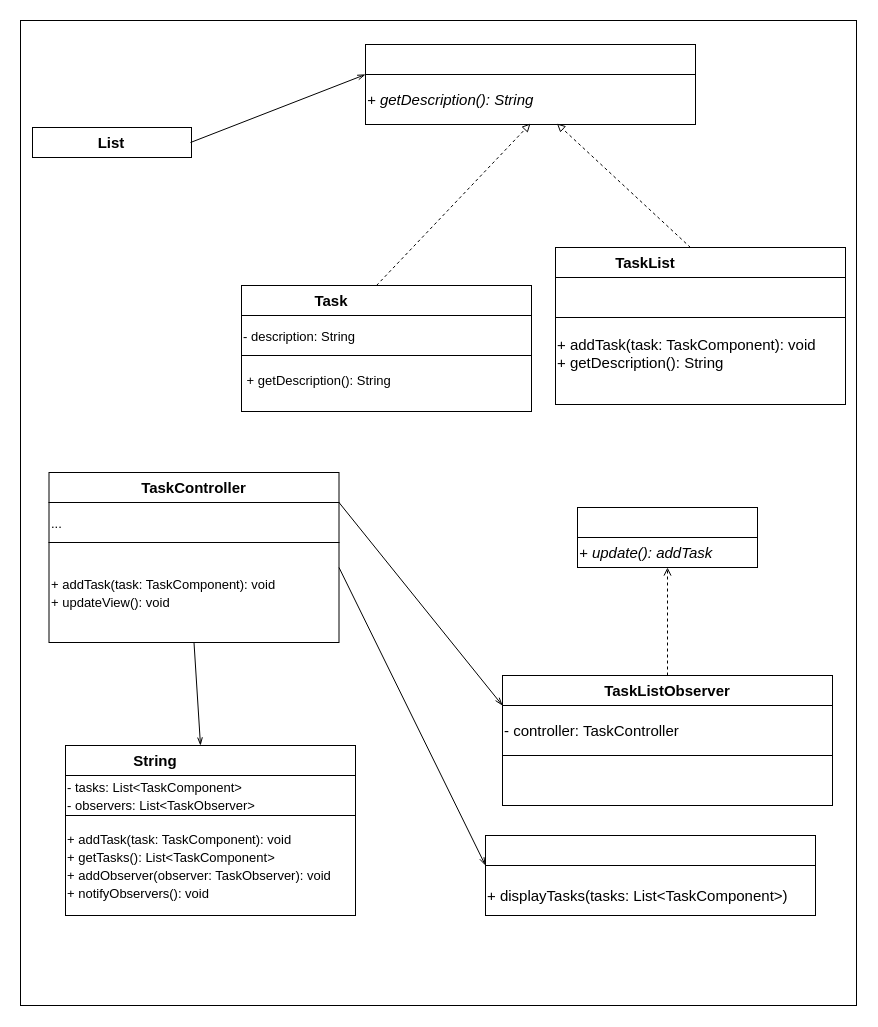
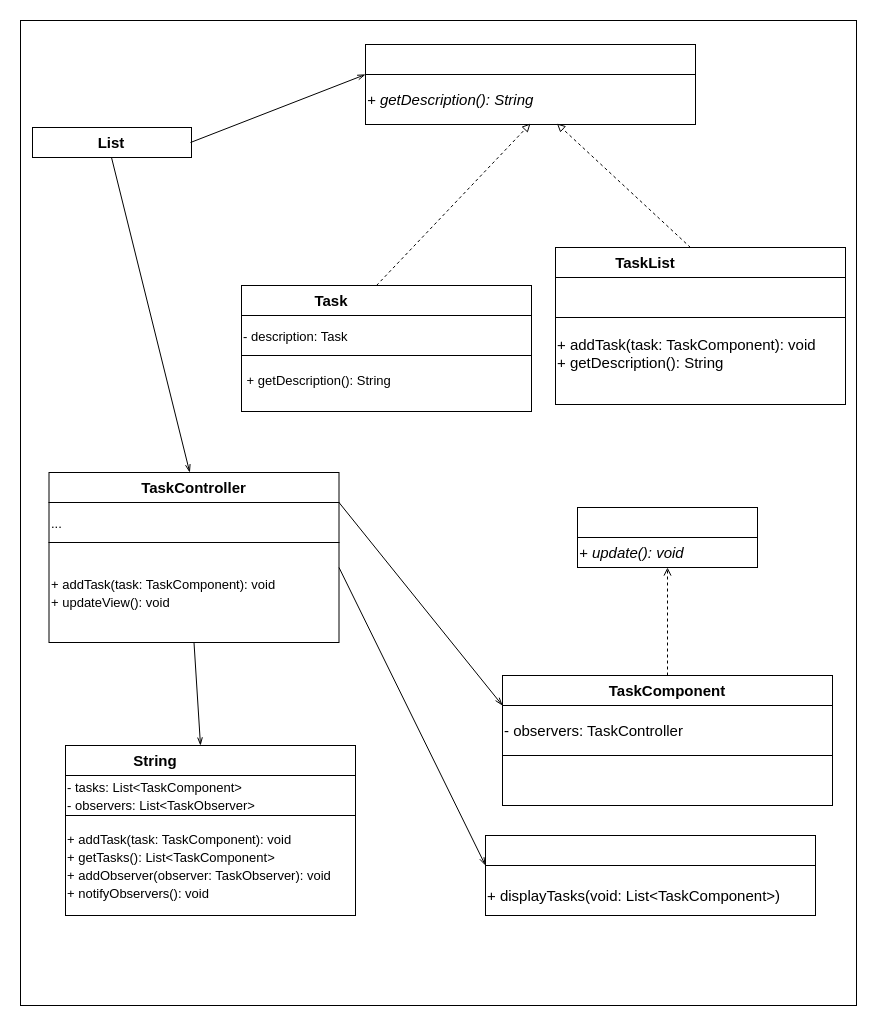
edge "List" -> "TaskController": added
node "- description: String": label "- description: String" -> "- description: Task"
node "+ update(): addTask": label "+ update(): addTask" -> "+ update(): void"
node "TaskListObserver": label "TaskListObserver" -> "TaskComponent"
node "- controller: TaskController": label "- controller: TaskController" -> "- observers: TaskController"
node "+ displayTasks(tasks: List<TaskComponent>)": label "+ displayTasks(tasks: List<TaskComponent>)" -> "+ displayTasks(void: List<TaskComponent>)"
